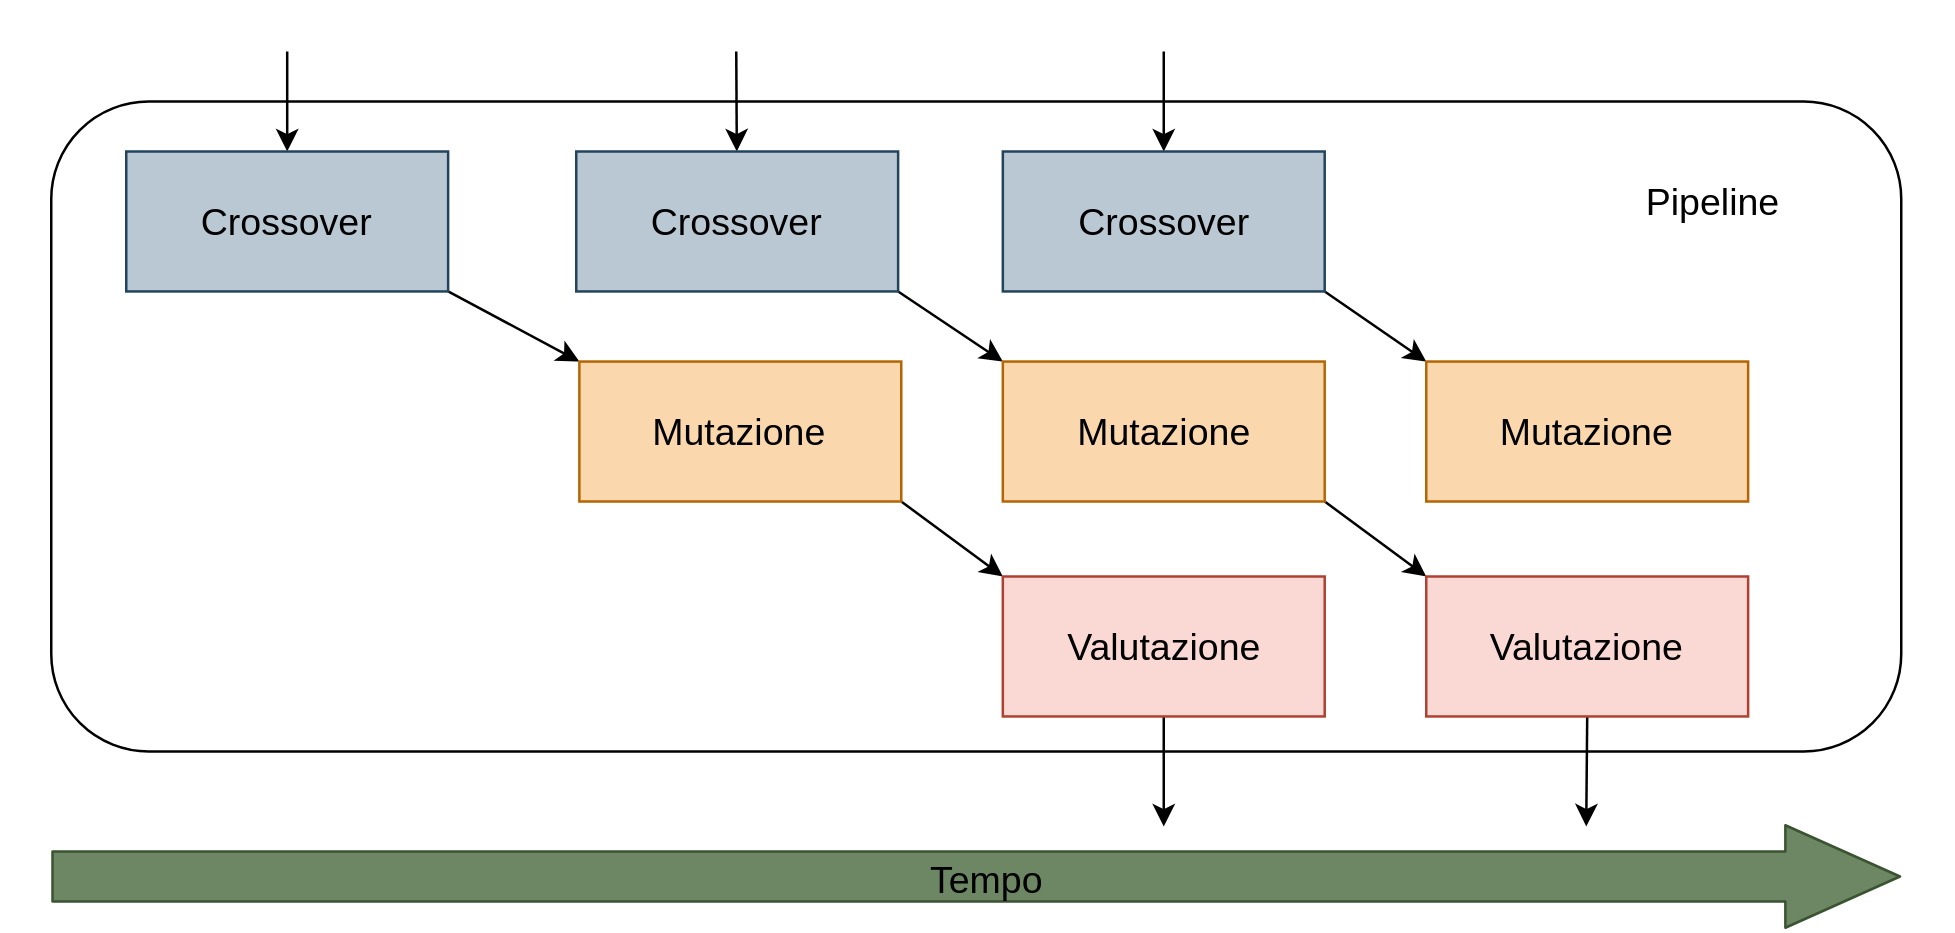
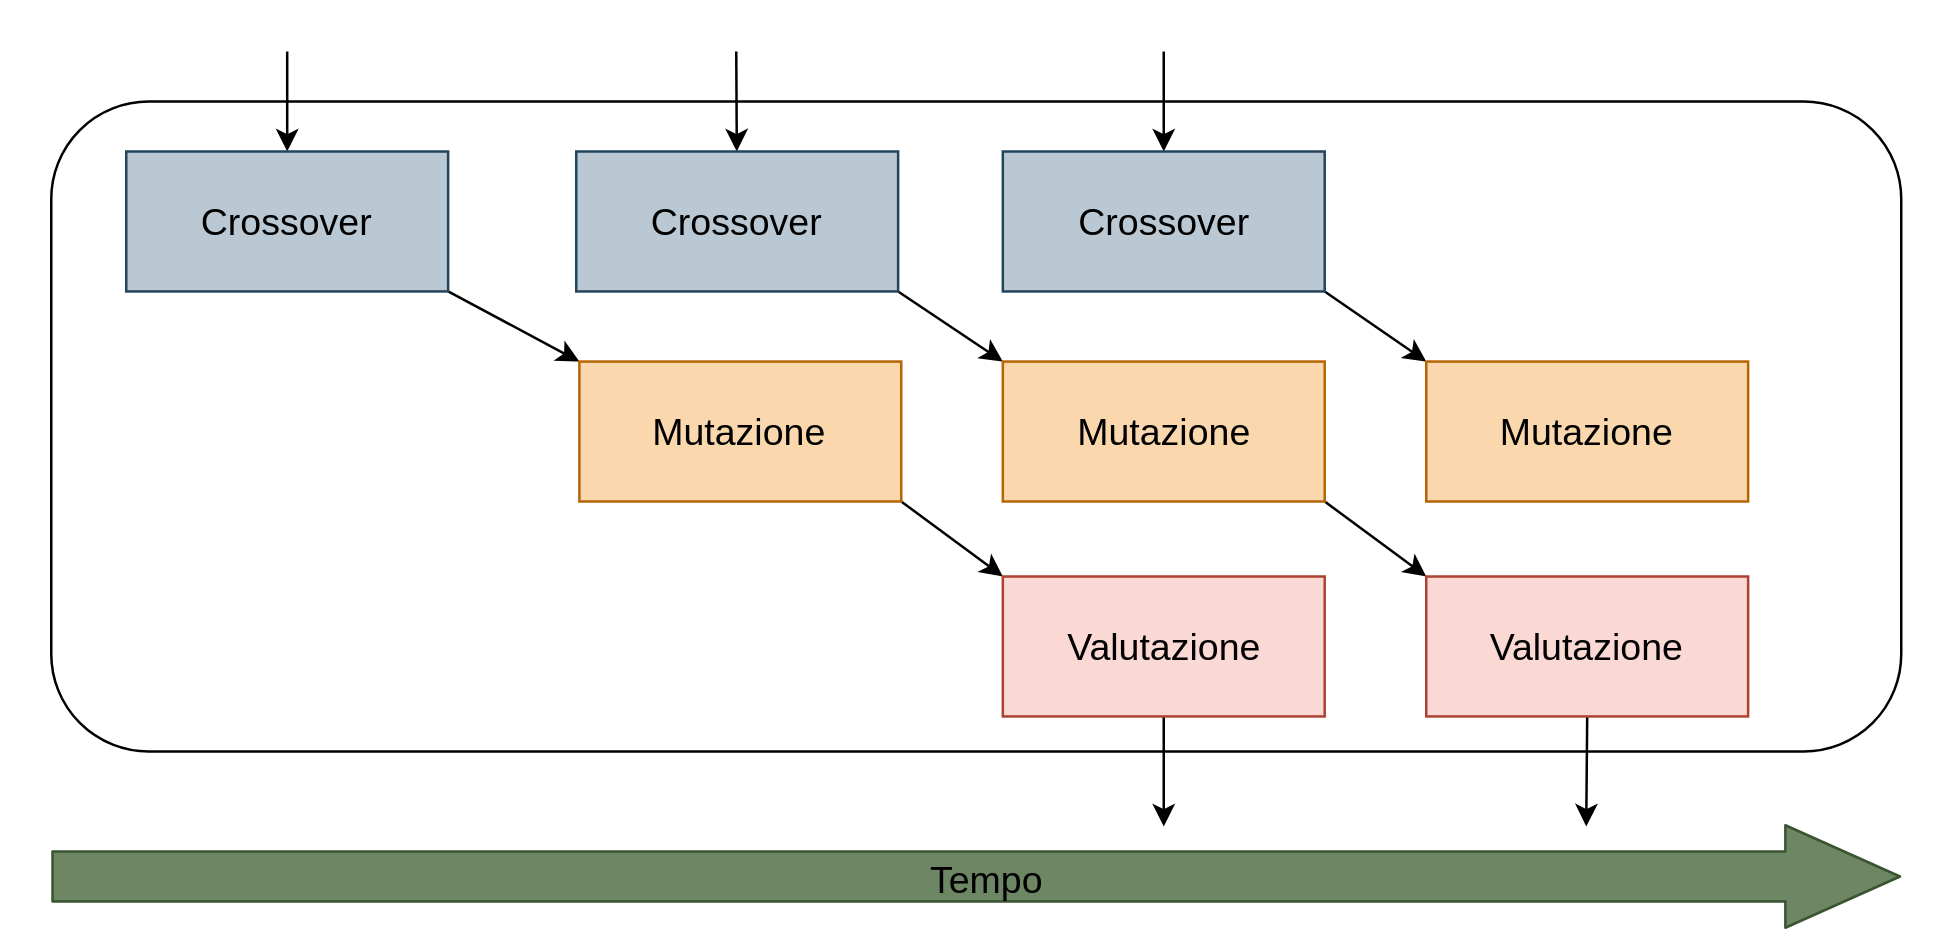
node "Pipeline": removed
